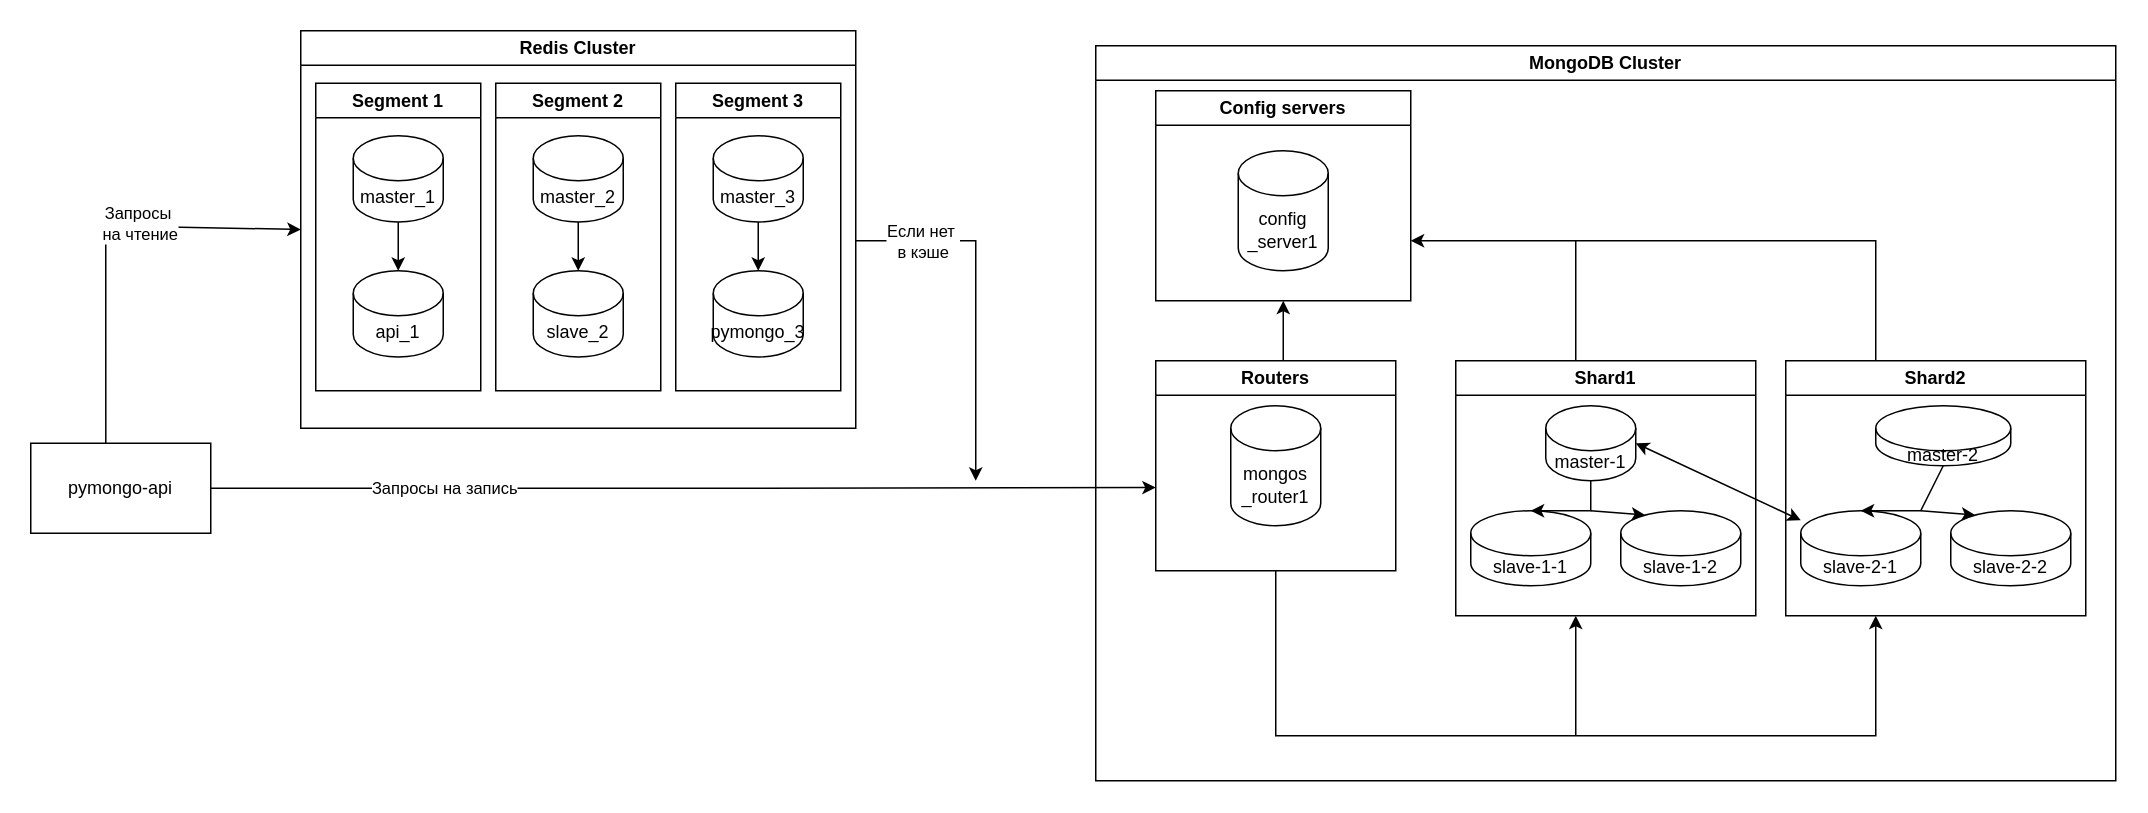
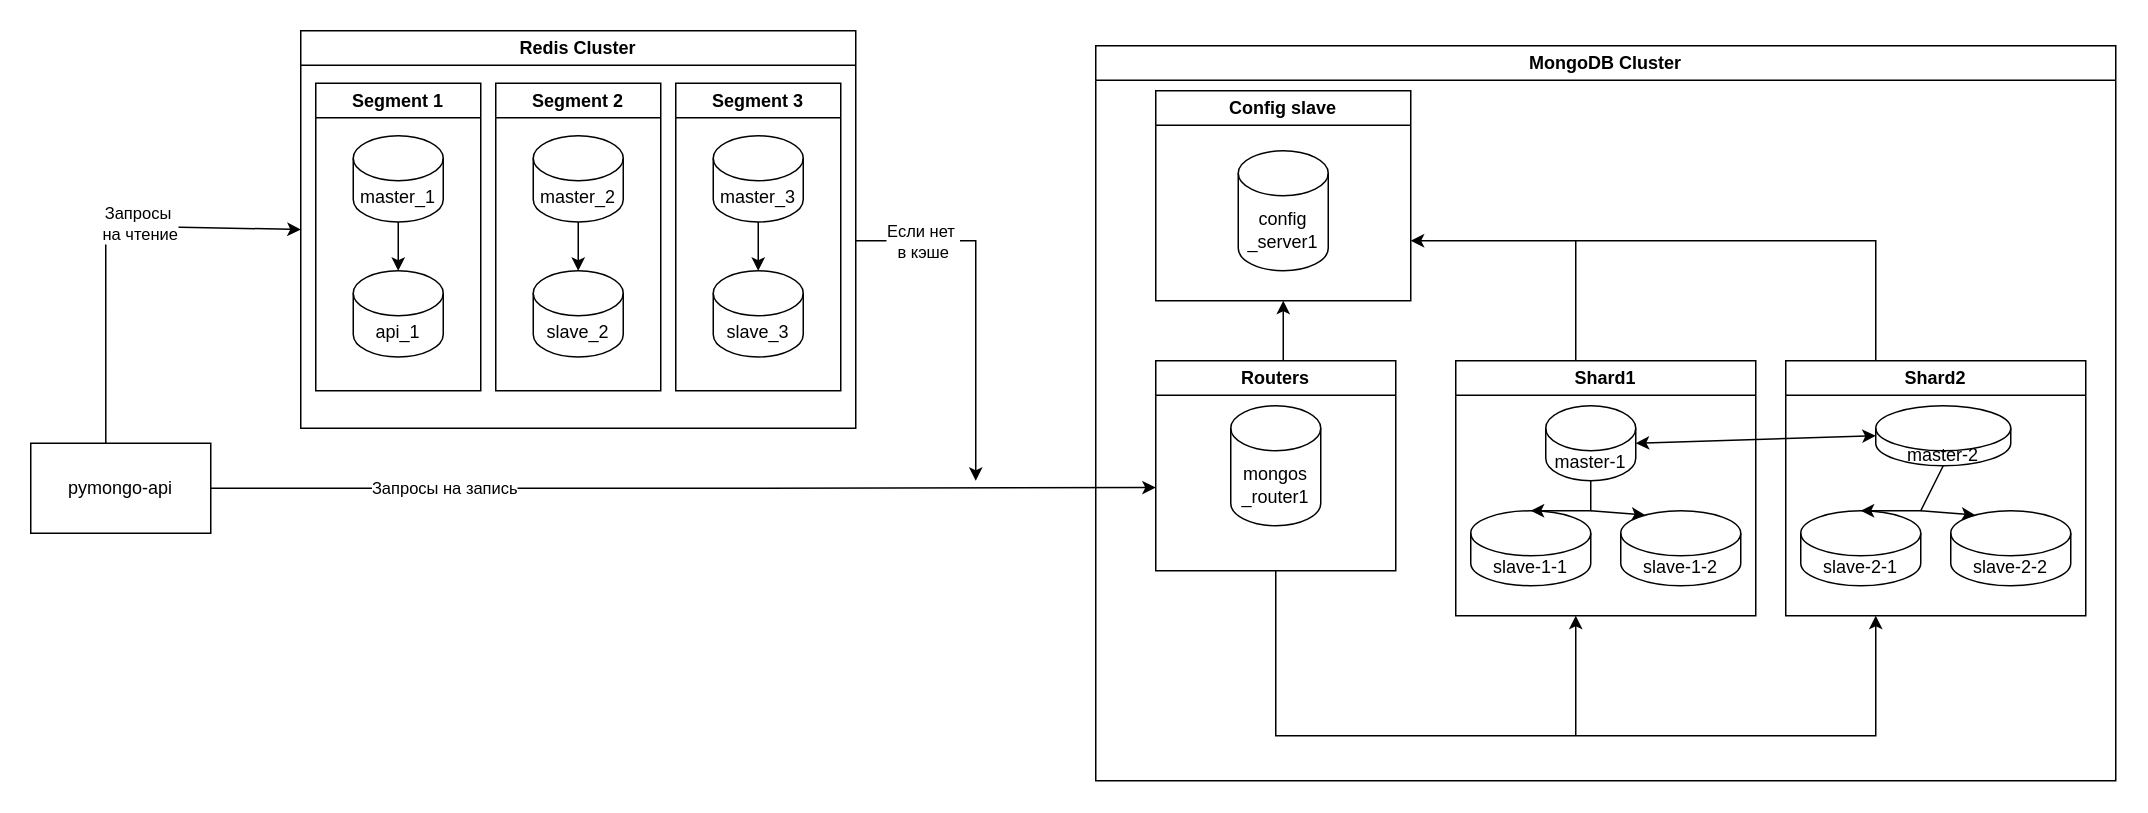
node "Config servers": label "Config servers" -> "Config slave"
node "pymongo_3": label "pymongo_3" -> "slave_3"
edge "master-1" -- "slave-2-1": now "master-1" -- "master-2"
